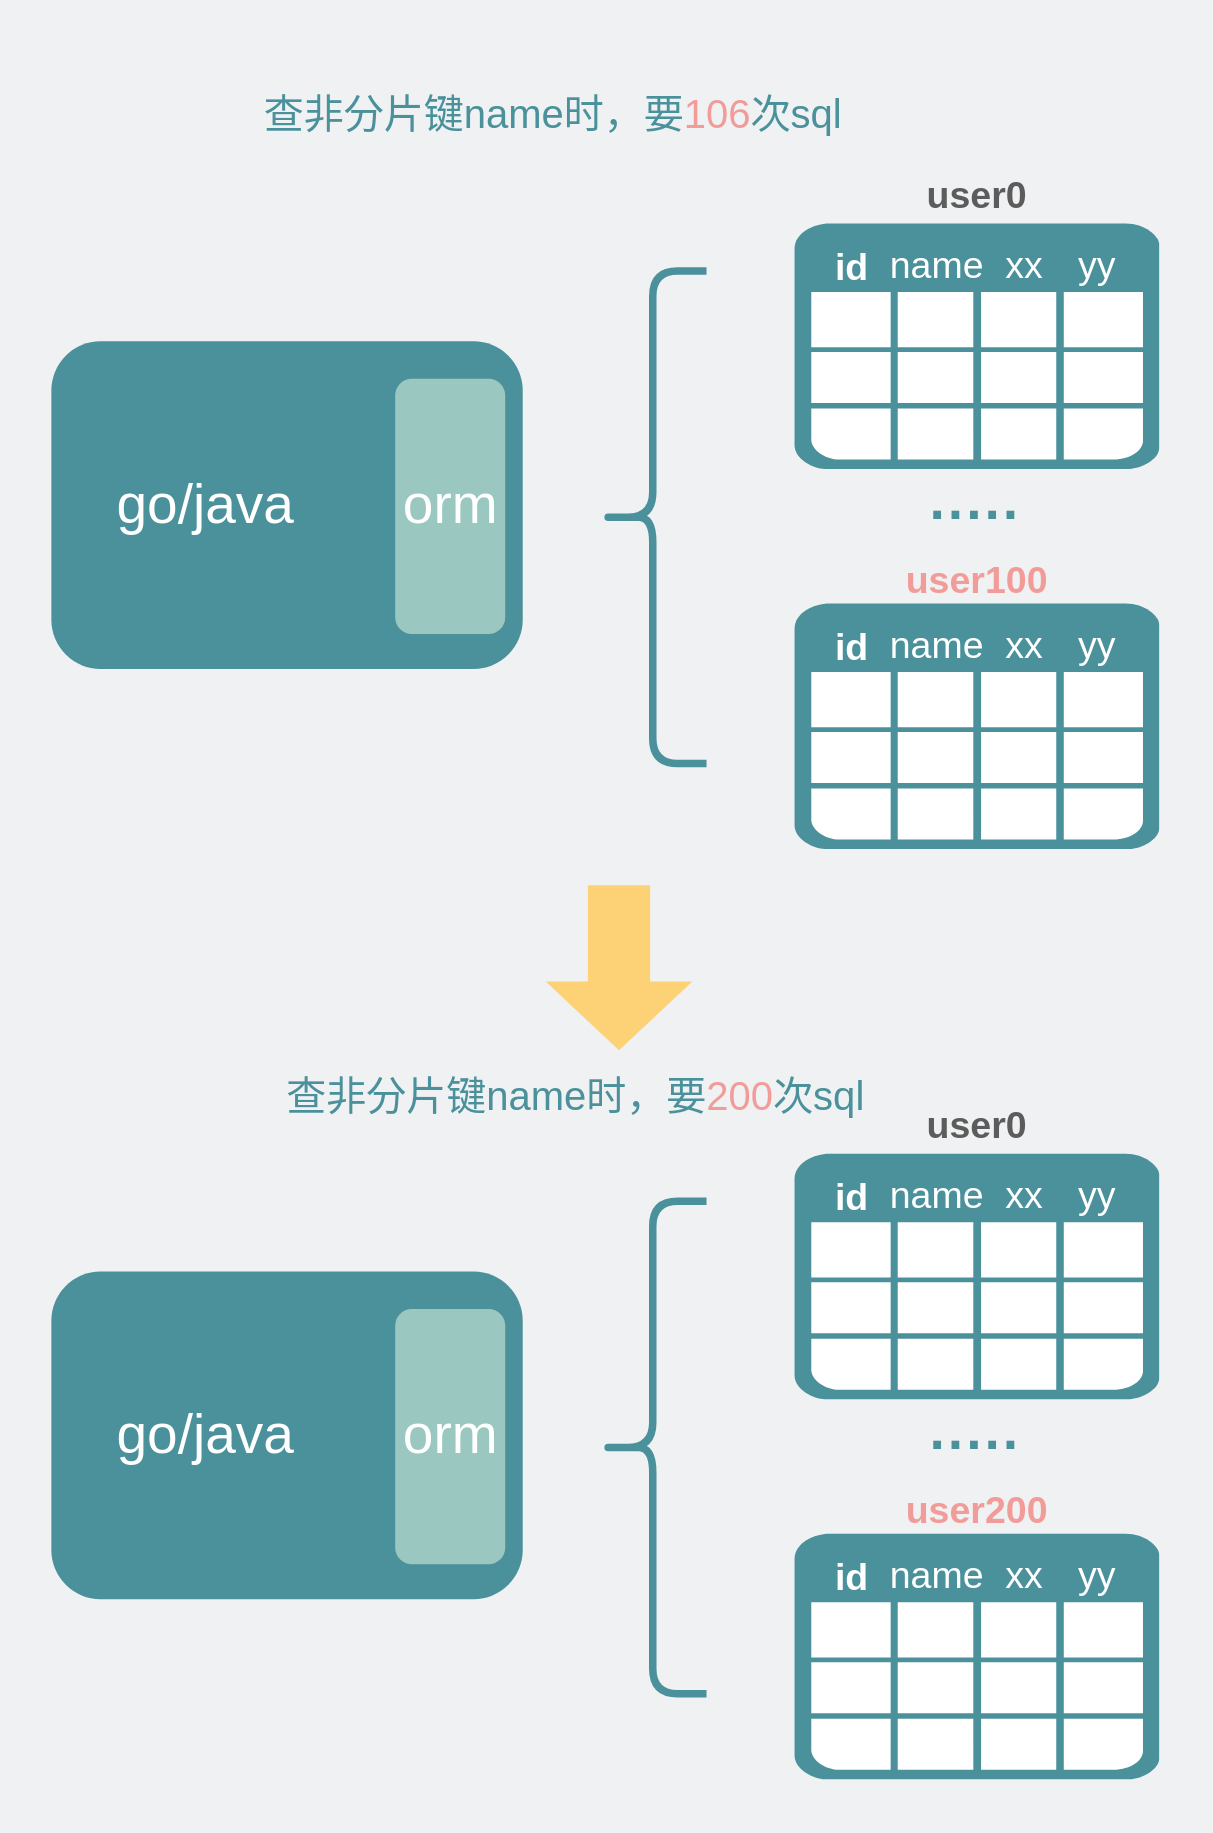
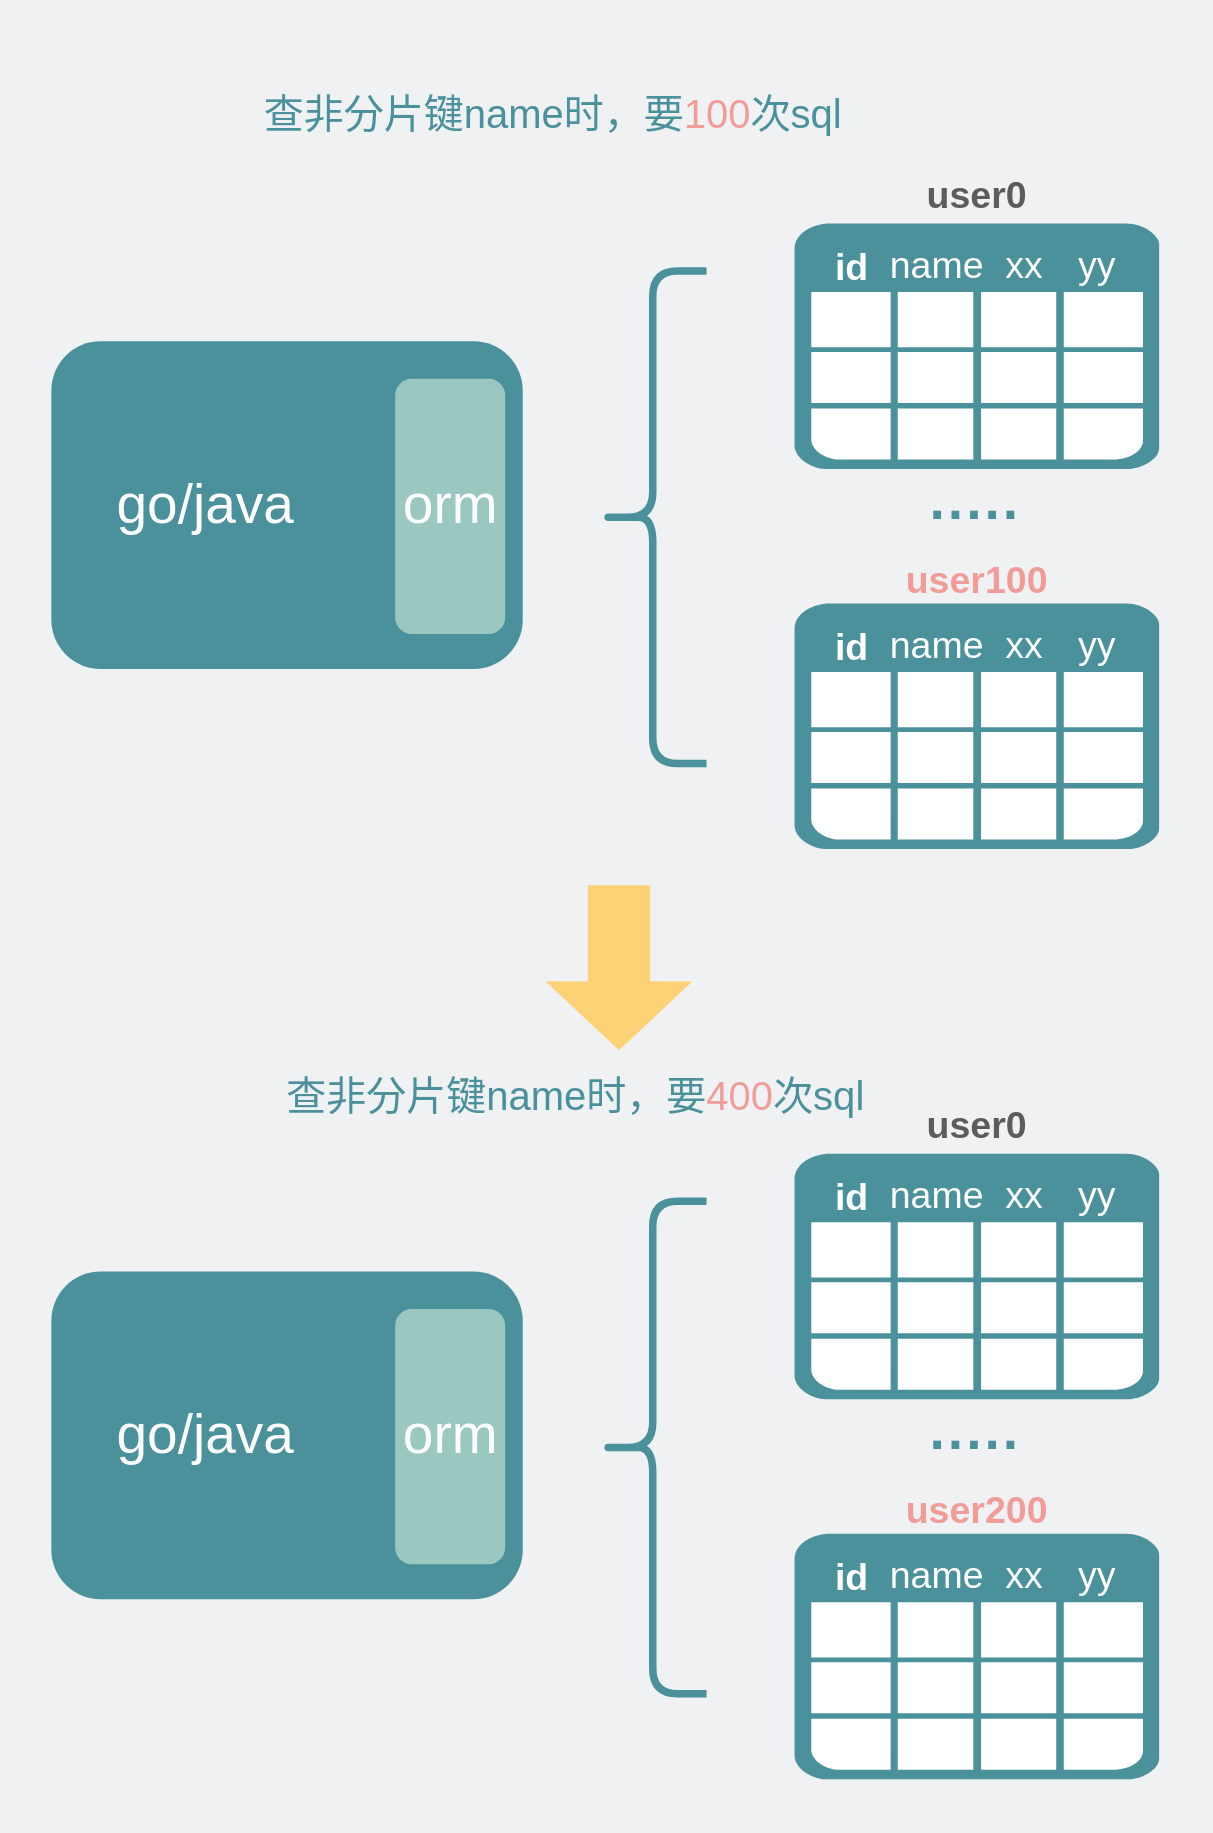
node "查非分片键name时，要106次sql": label "查非分片键name时，要106次sql" -> "查非分片键name时，要100次sql"
node "查非分片键name时，要200次sql": label "查非分片键name时，要200次sql" -> "查非分片键name时，要400次sql"
